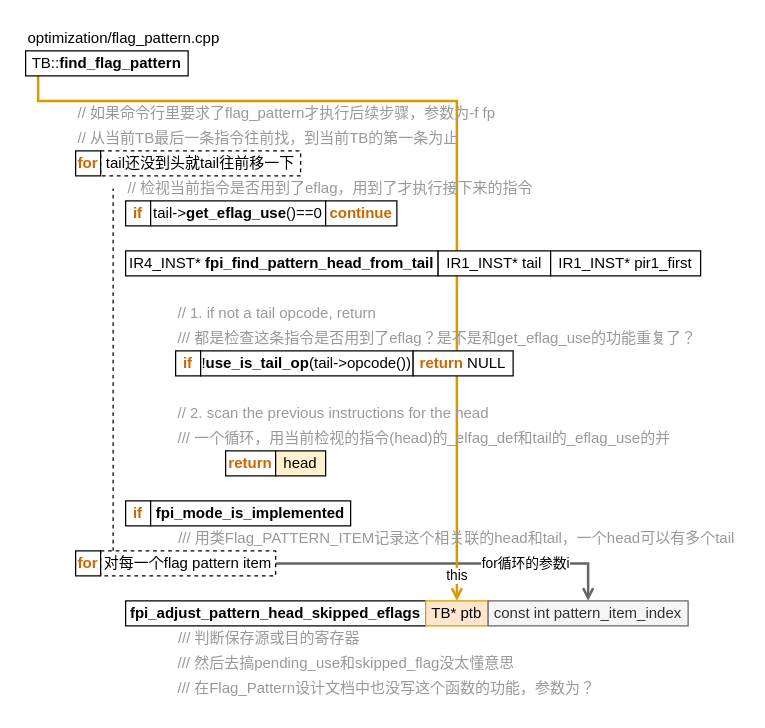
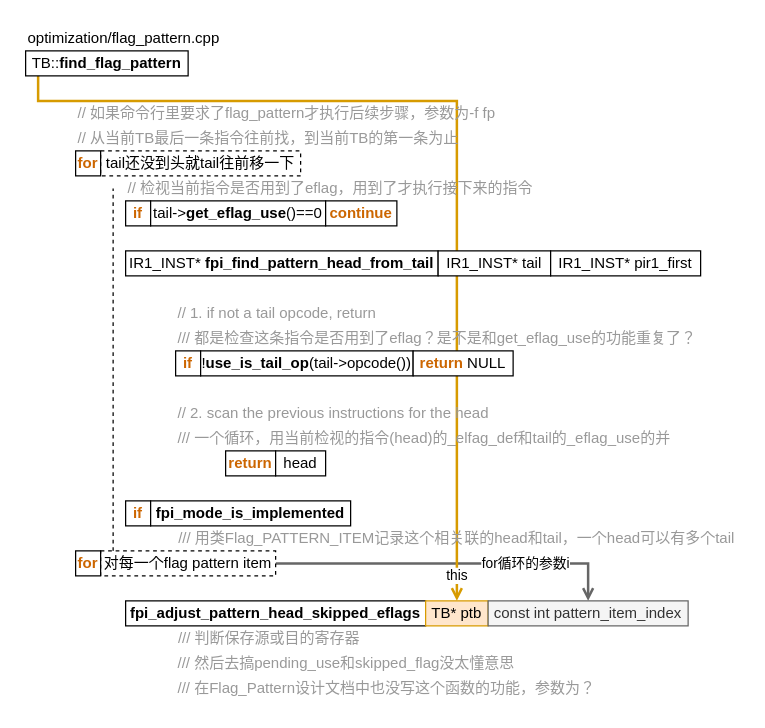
node "IR4_INST* fpi_find_pattern_head_from_tail": label "IR4_INST* fpi_find_pattern_head_from_tail" -> "IR1_INST* fpi_find_pattern_head_from_tail"
node "head": fillcolor #fff2cc -> #ffffff
